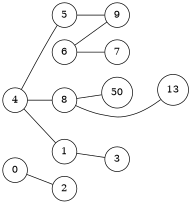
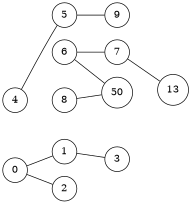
edge "9" -- "6": now "50" -- "6"
edge "4" -- "8": removed
edge "13" -- "8": now "13" -- "7"
edge "4" -- "1": now "0" -- "1"
